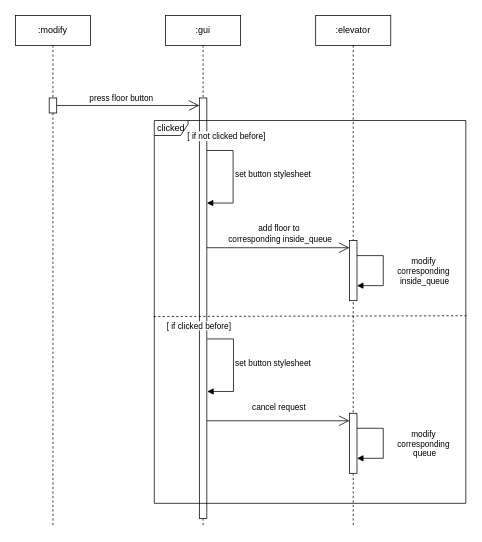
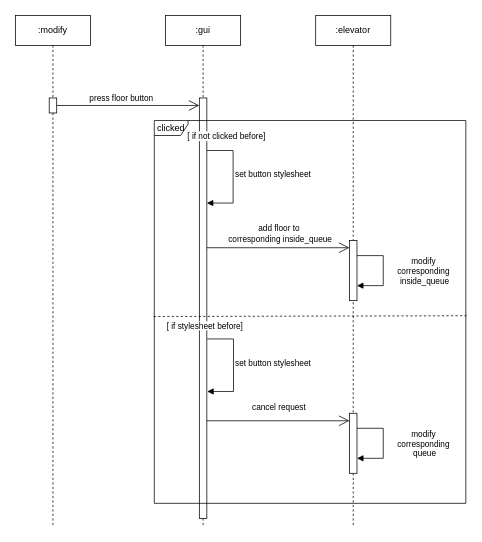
node "[ if clicked before]": label "[ if clicked before]" -> "[ if stylesheet before]"
